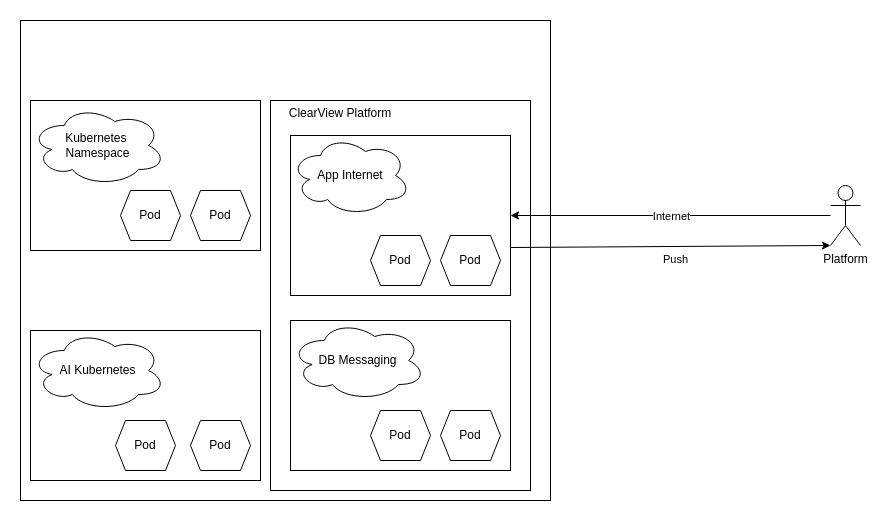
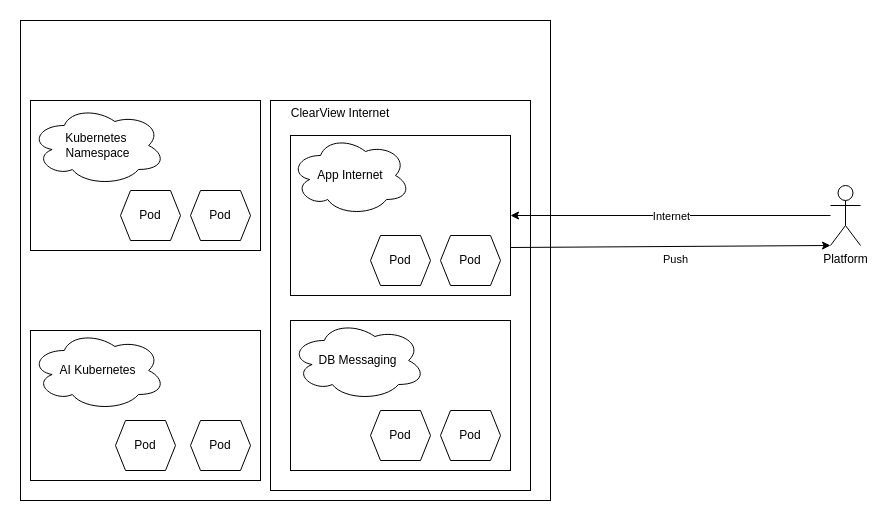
node "ClearView Platform": label "ClearView Platform" -> "ClearView Internet"
